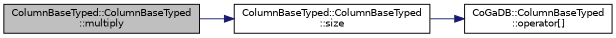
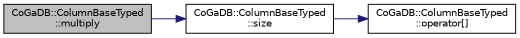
node "ColumnBaseTyped::ColumnBaseTyped ::multiply": label "ColumnBaseTyped::ColumnBaseTyped ::multiply" -> "CoGaDB::ColumnBaseTyped ::multiply"
node "ColumnBaseTyped::ColumnBaseTyped ::size": label "ColumnBaseTyped::ColumnBaseTyped ::size" -> "CoGaDB::ColumnBaseTyped ::size"
